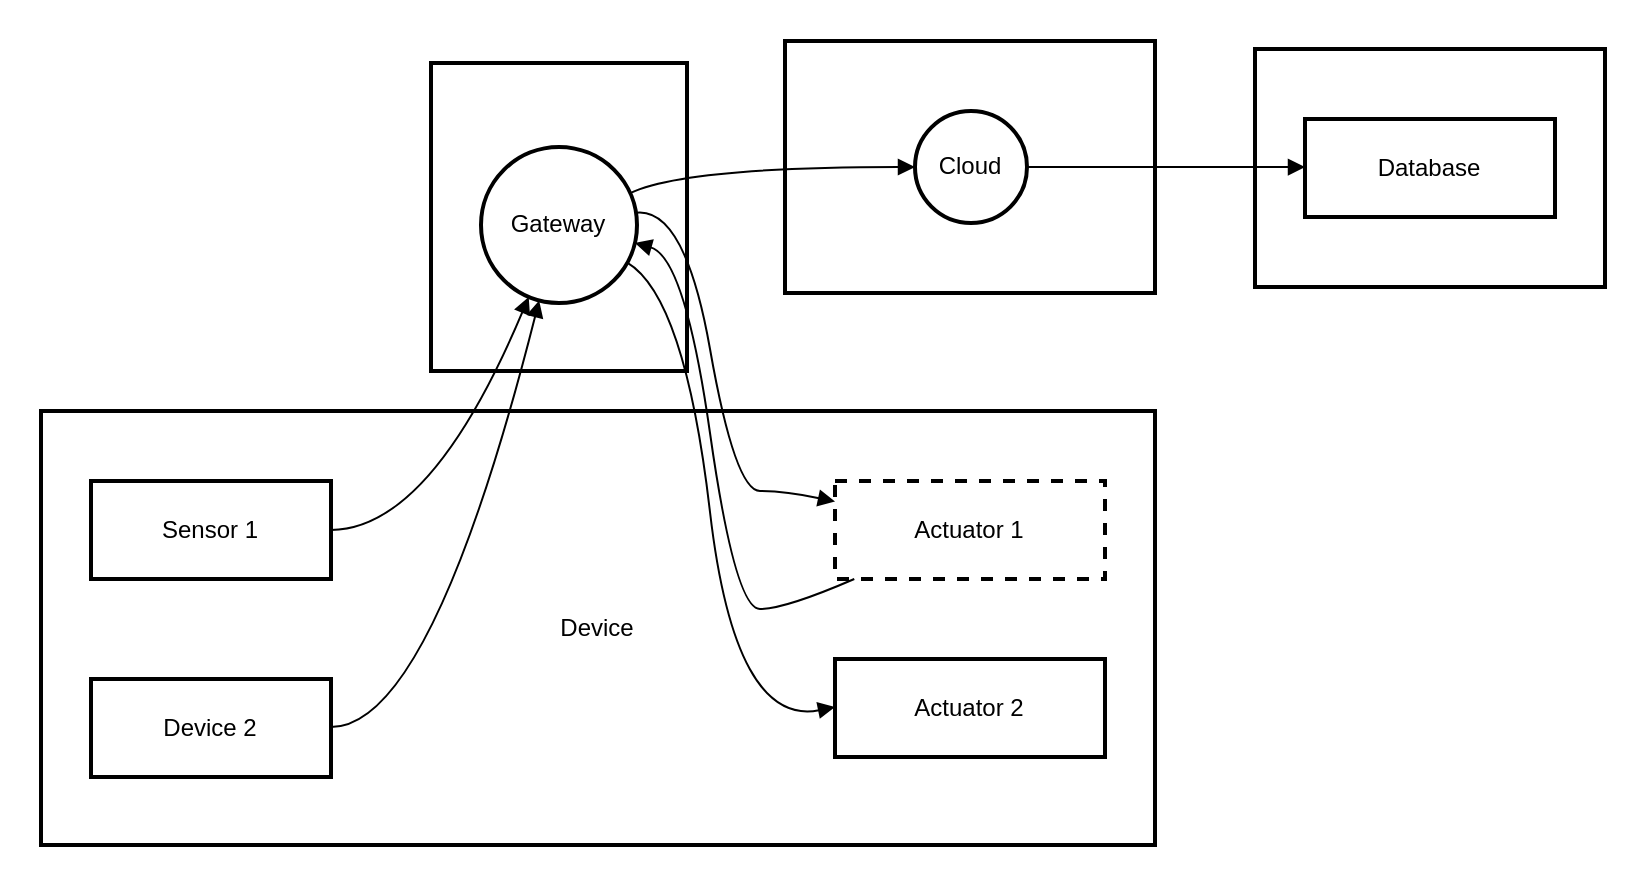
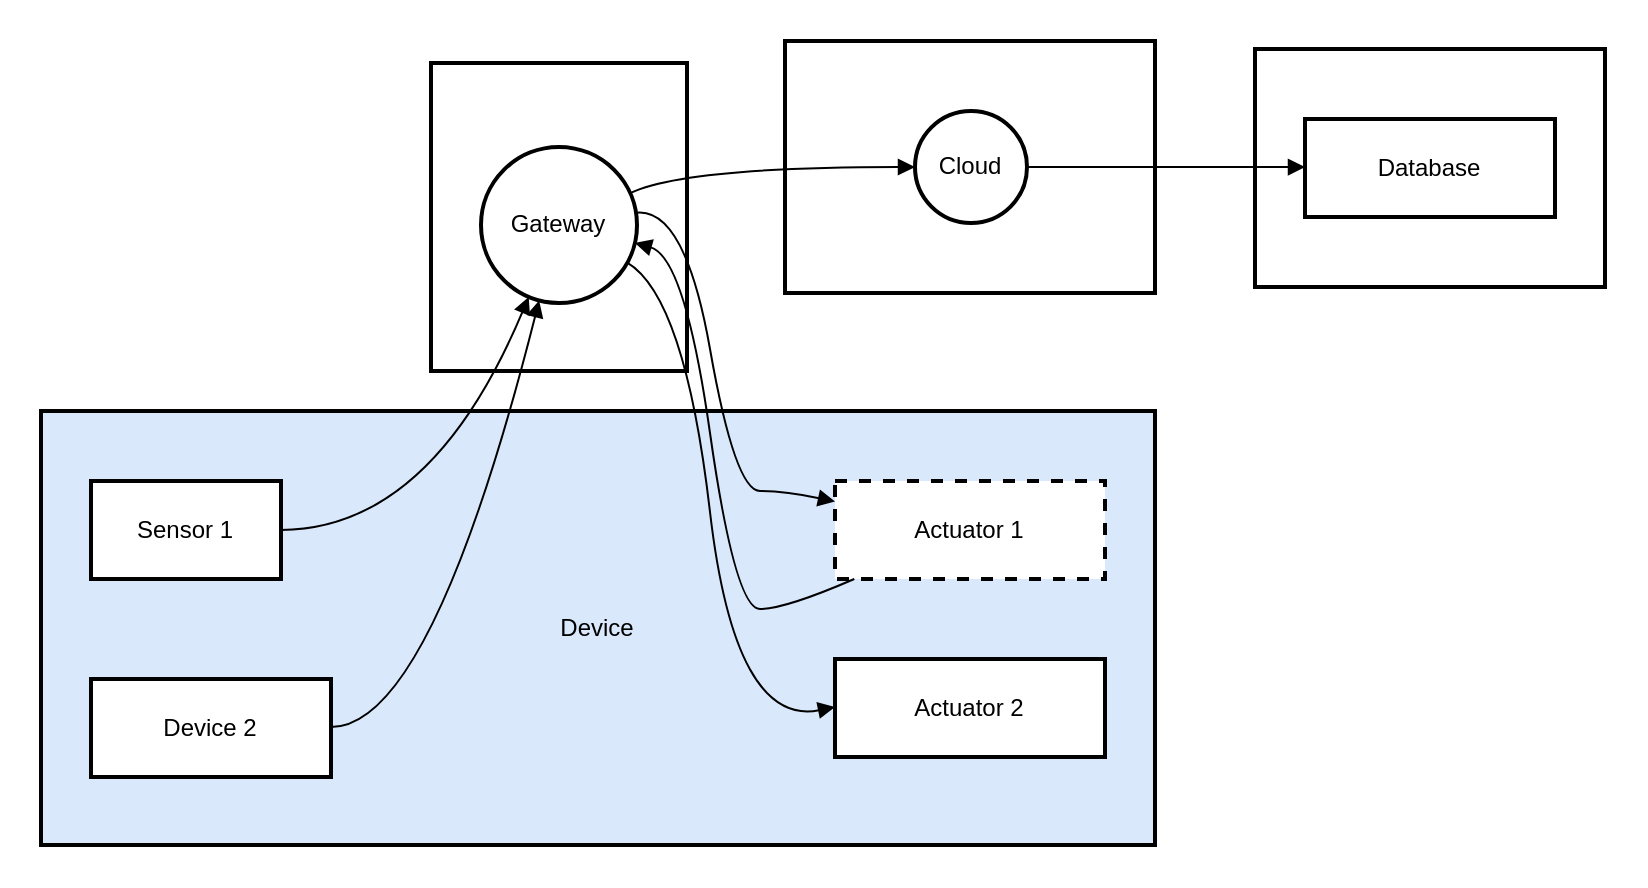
node "Sensor 1": size 240x98 -> 190x98
node "Device": fillcolor #ffffff -> #dae8fc
